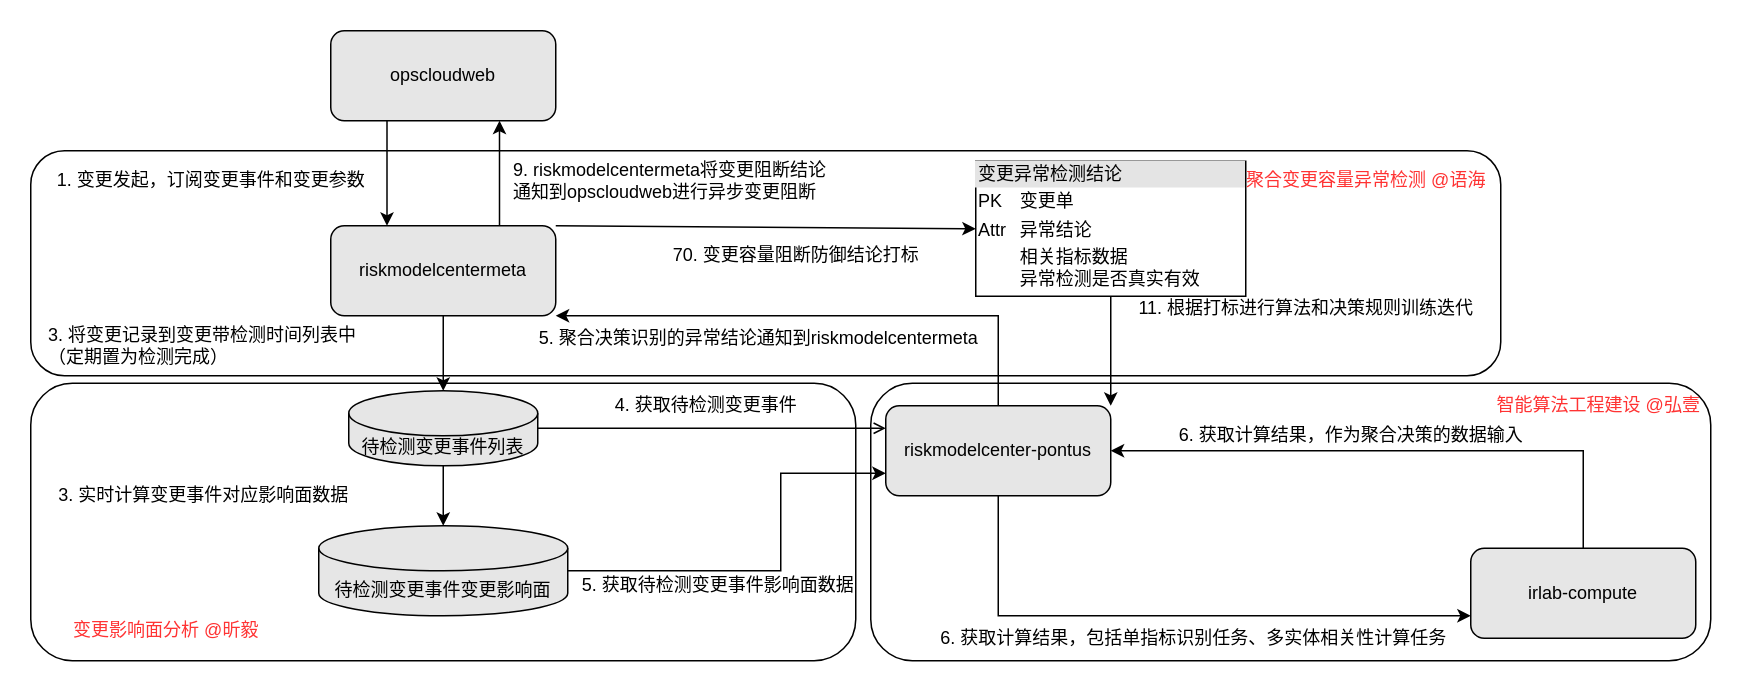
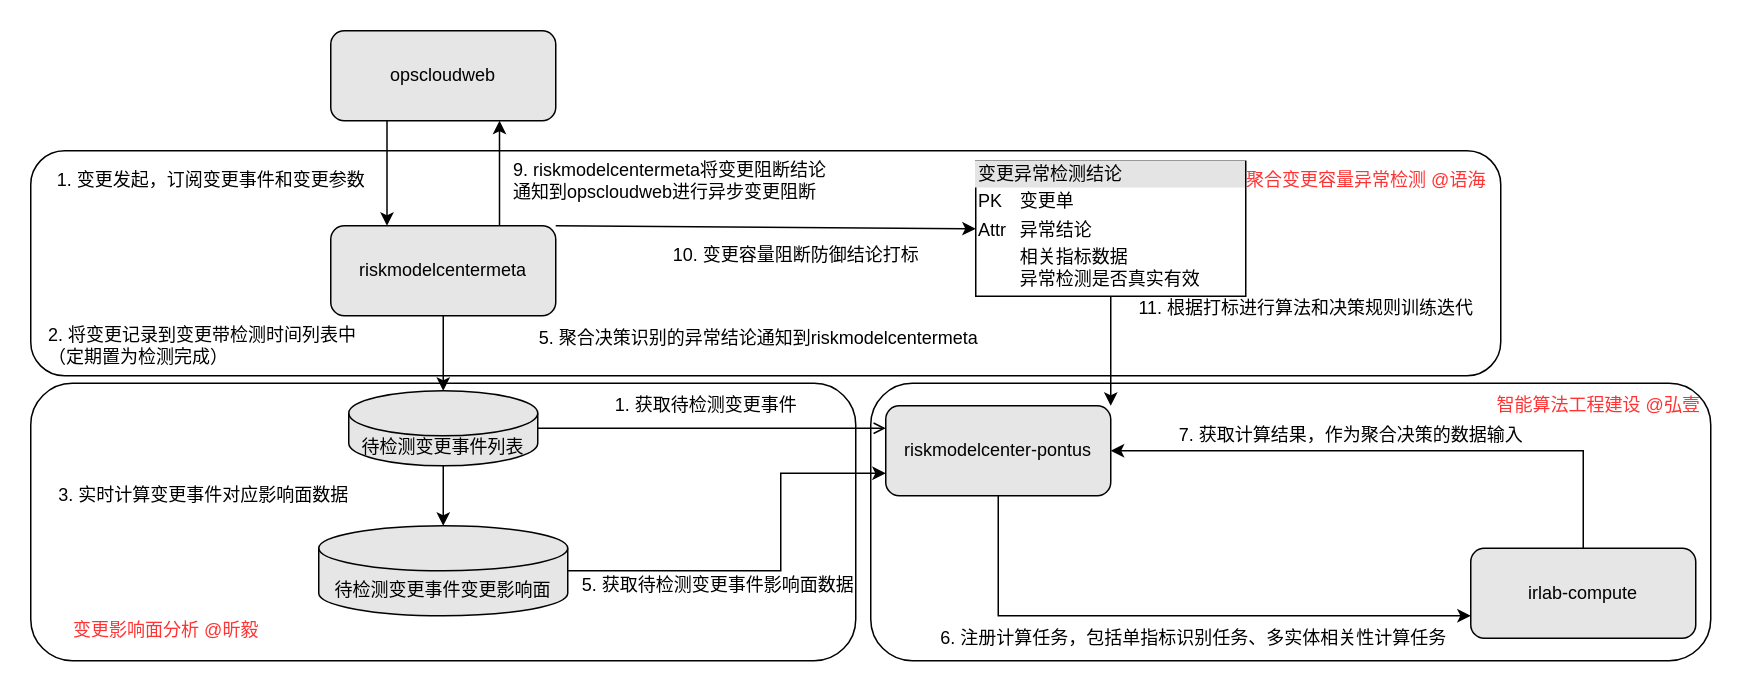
node "70. 变更容量阻断防御结论打标": label "70. 变更容量阻断防御结论打标" -> "10. 变更容量阻断防御结论打标"
edge "riskmodelcenter-pontus" -> "riskmodelcentermeta": removed
node "3. 将变更记录到变更带检测时间列表中 （定期置为检测完成）": label "3. 将变更记录到变更带检测时间列表中 （定期置为检测完成）" -> "2. 将变更记录到变更带检测时间列表中 （定期置为检测完成）"
node "4. 获取待检测变更事件": label "4. 获取待检测变更事件" -> "1. 获取待检测变更事件"
node "6. 获取计算结果，作为聚合决策的数据输入": label "6. 获取计算结果，作为聚合决策的数据输入" -> "7. 获取计算结果，作为聚合决策的数据输入"
node "6. 获取计算结果，包括单指标识别任务、多实体相关性计算任务": label "6. 获取计算结果，包括单指标识别任务、多实体相关性计算任务" -> "6. 注册计算任务，包括单指标识别任务、多实体相关性计算任务"
